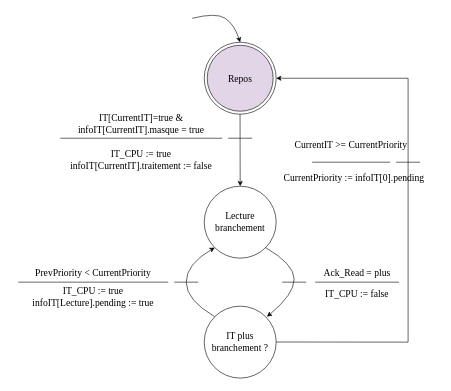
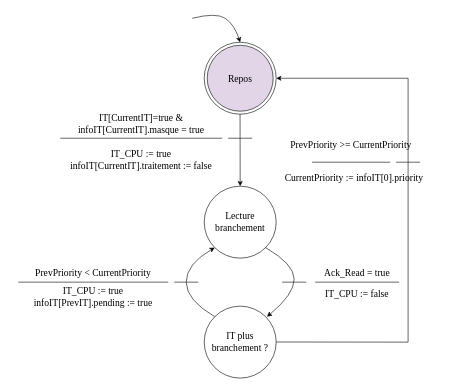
node "CurrentIT >= CurrentPriority": label "CurrentIT >= CurrentPriority" -> "PrevPriority >= CurrentPriority"
node "CurrentPriority := infoIT[0].pending": label "CurrentPriority := infoIT[0].pending" -> "CurrentPriority := infoIT[0].priority"
node "Ack_Read = plus": label "Ack_Read = plus" -> "Ack_Read = true"
node "IT_CPU := true infoIT[Lecture].pending := true": label "IT_CPU := true infoIT[Lecture].pending := true" -> "IT_CPU := true infoIT[PrevIT].pending := true"
